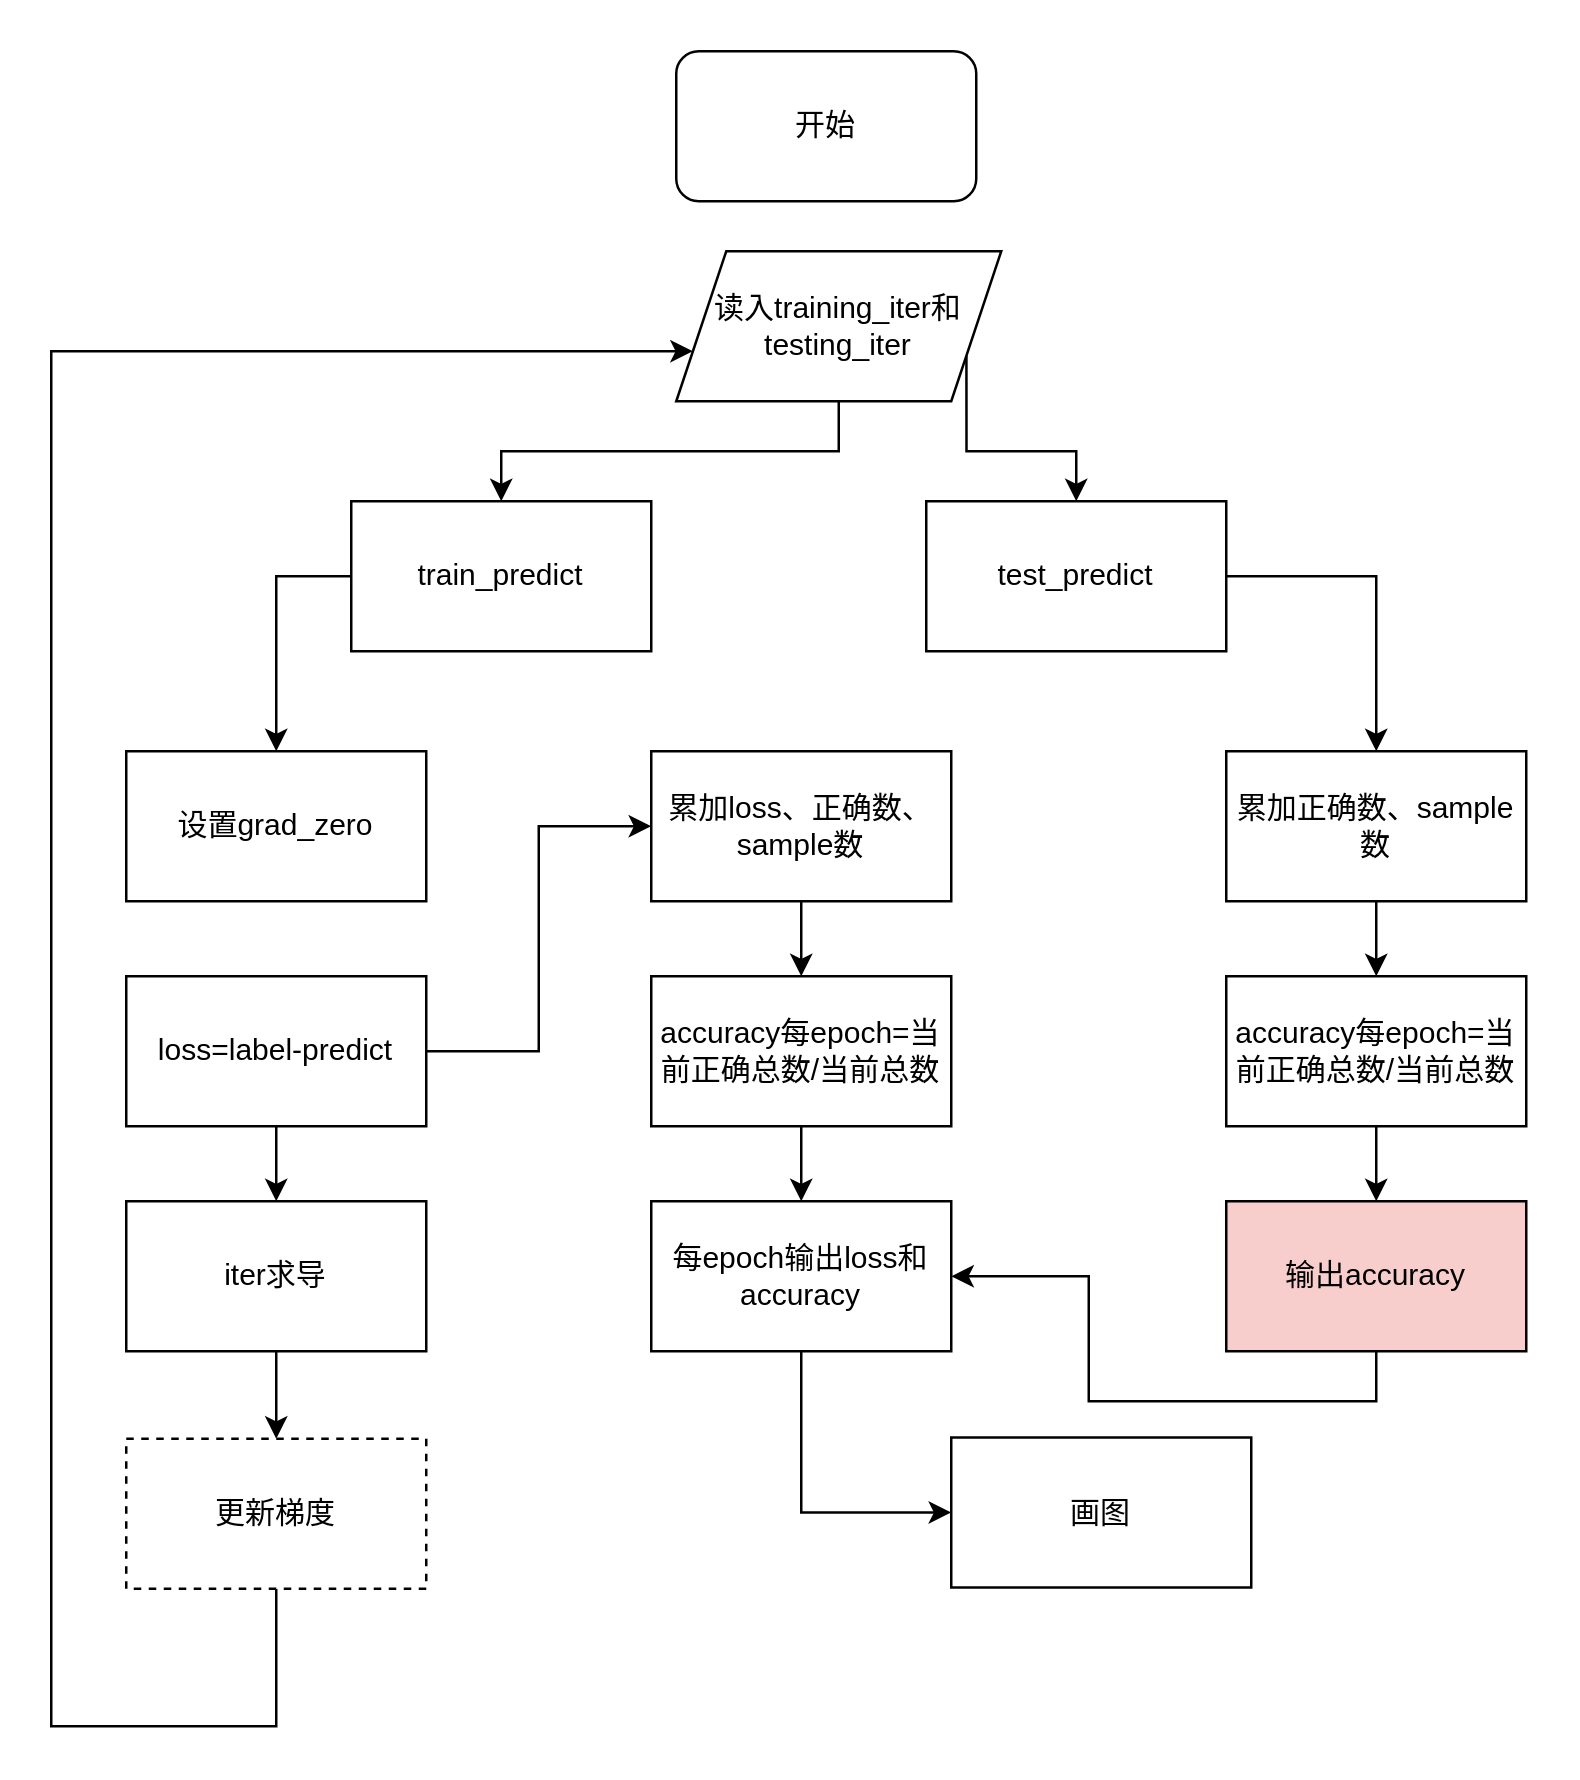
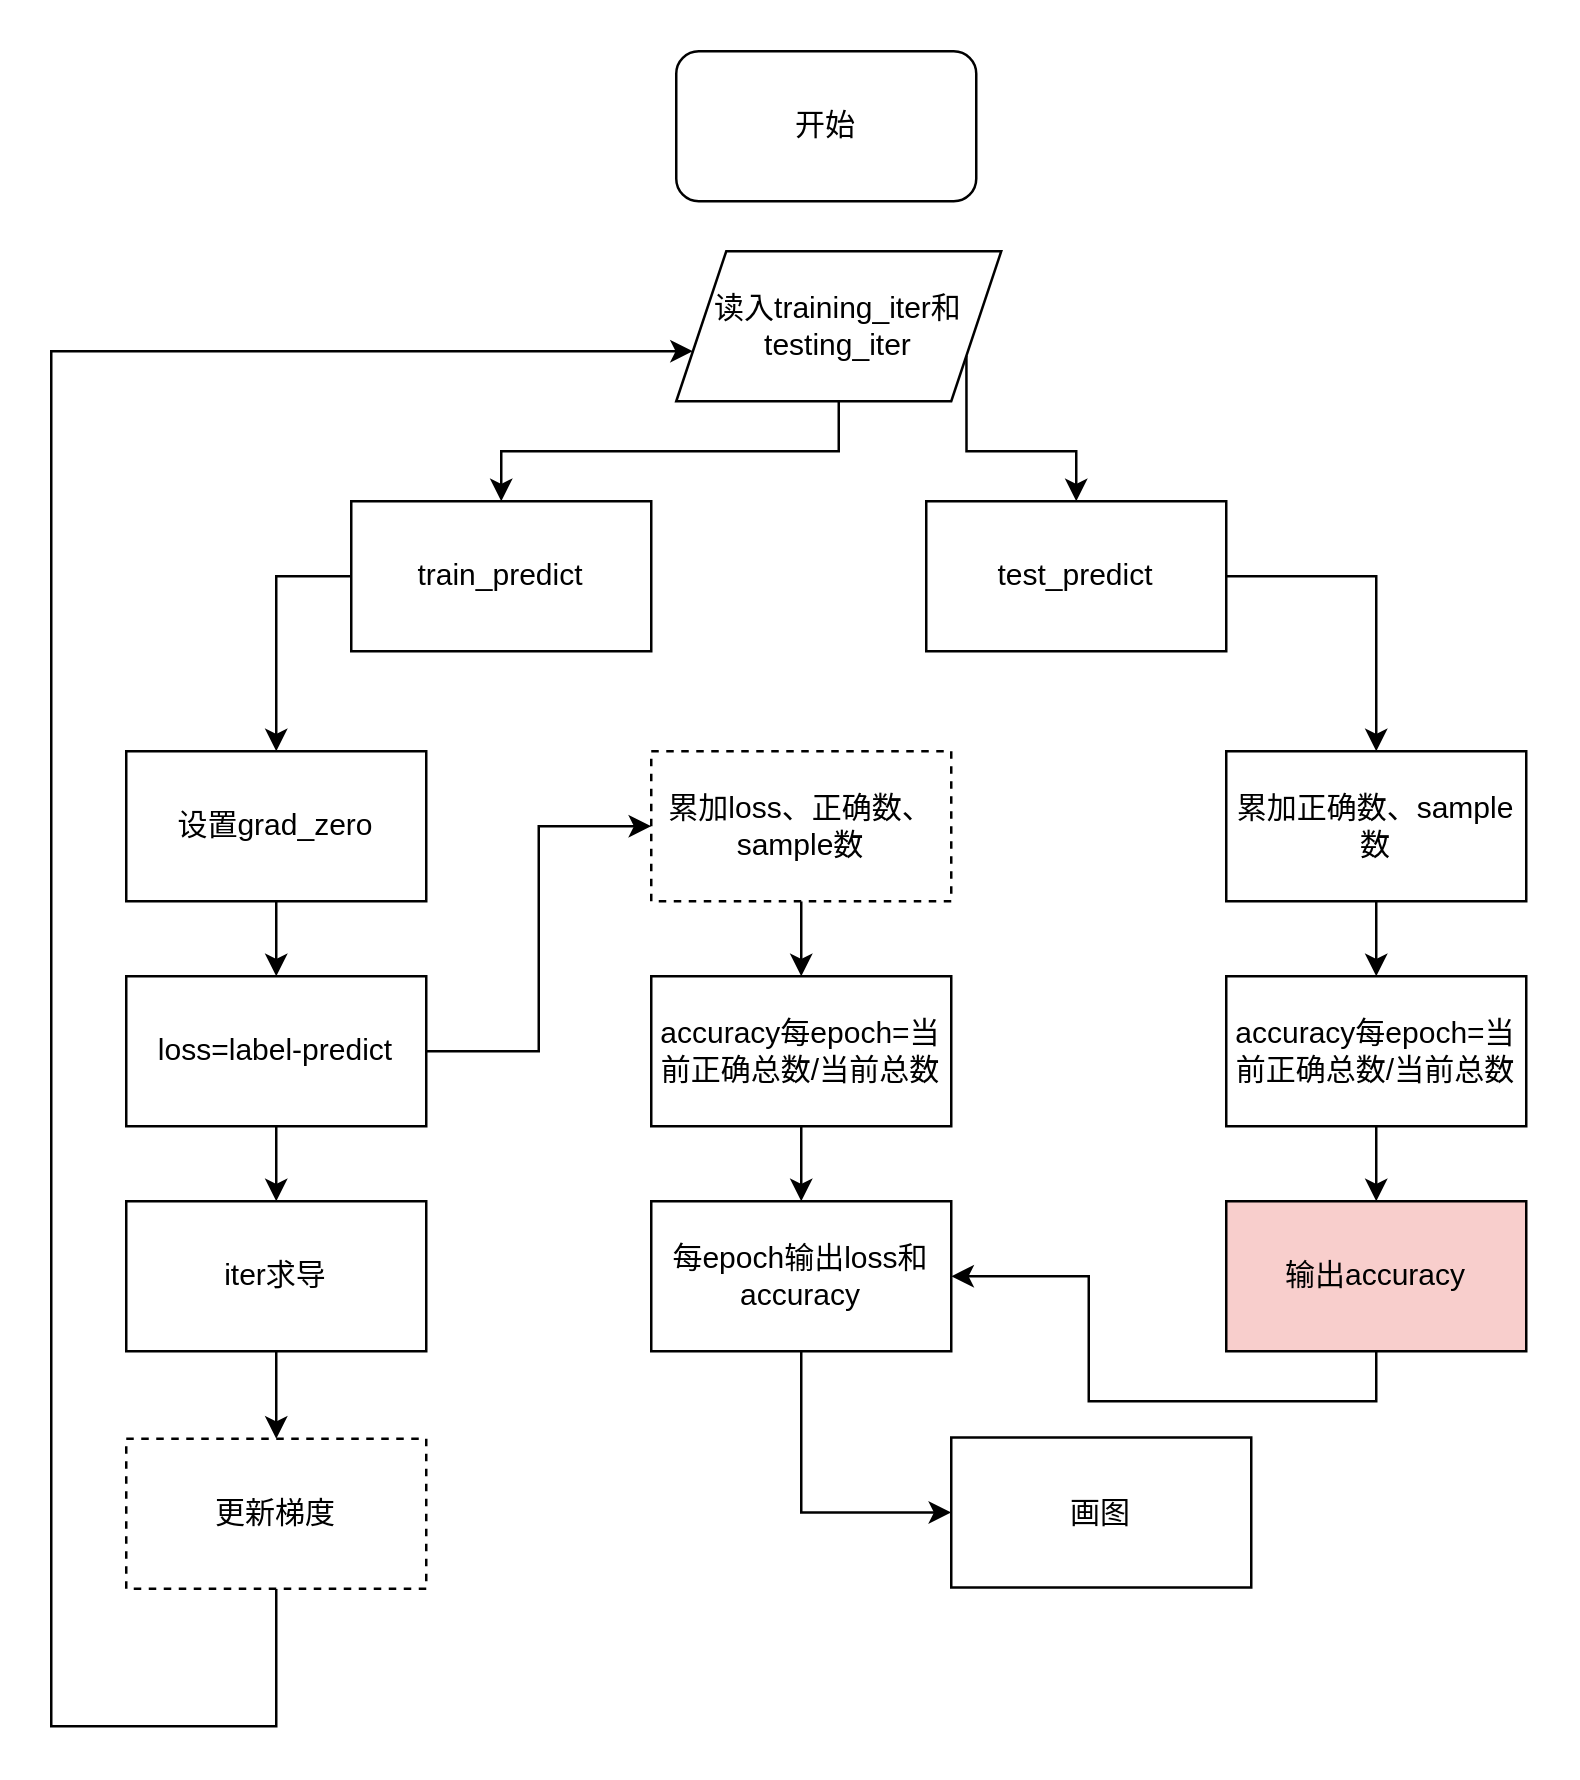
node "累加loss、正确数、sample数": style solid -> dashed
edge "设置grad_zero" -> "loss=label-predict": added
